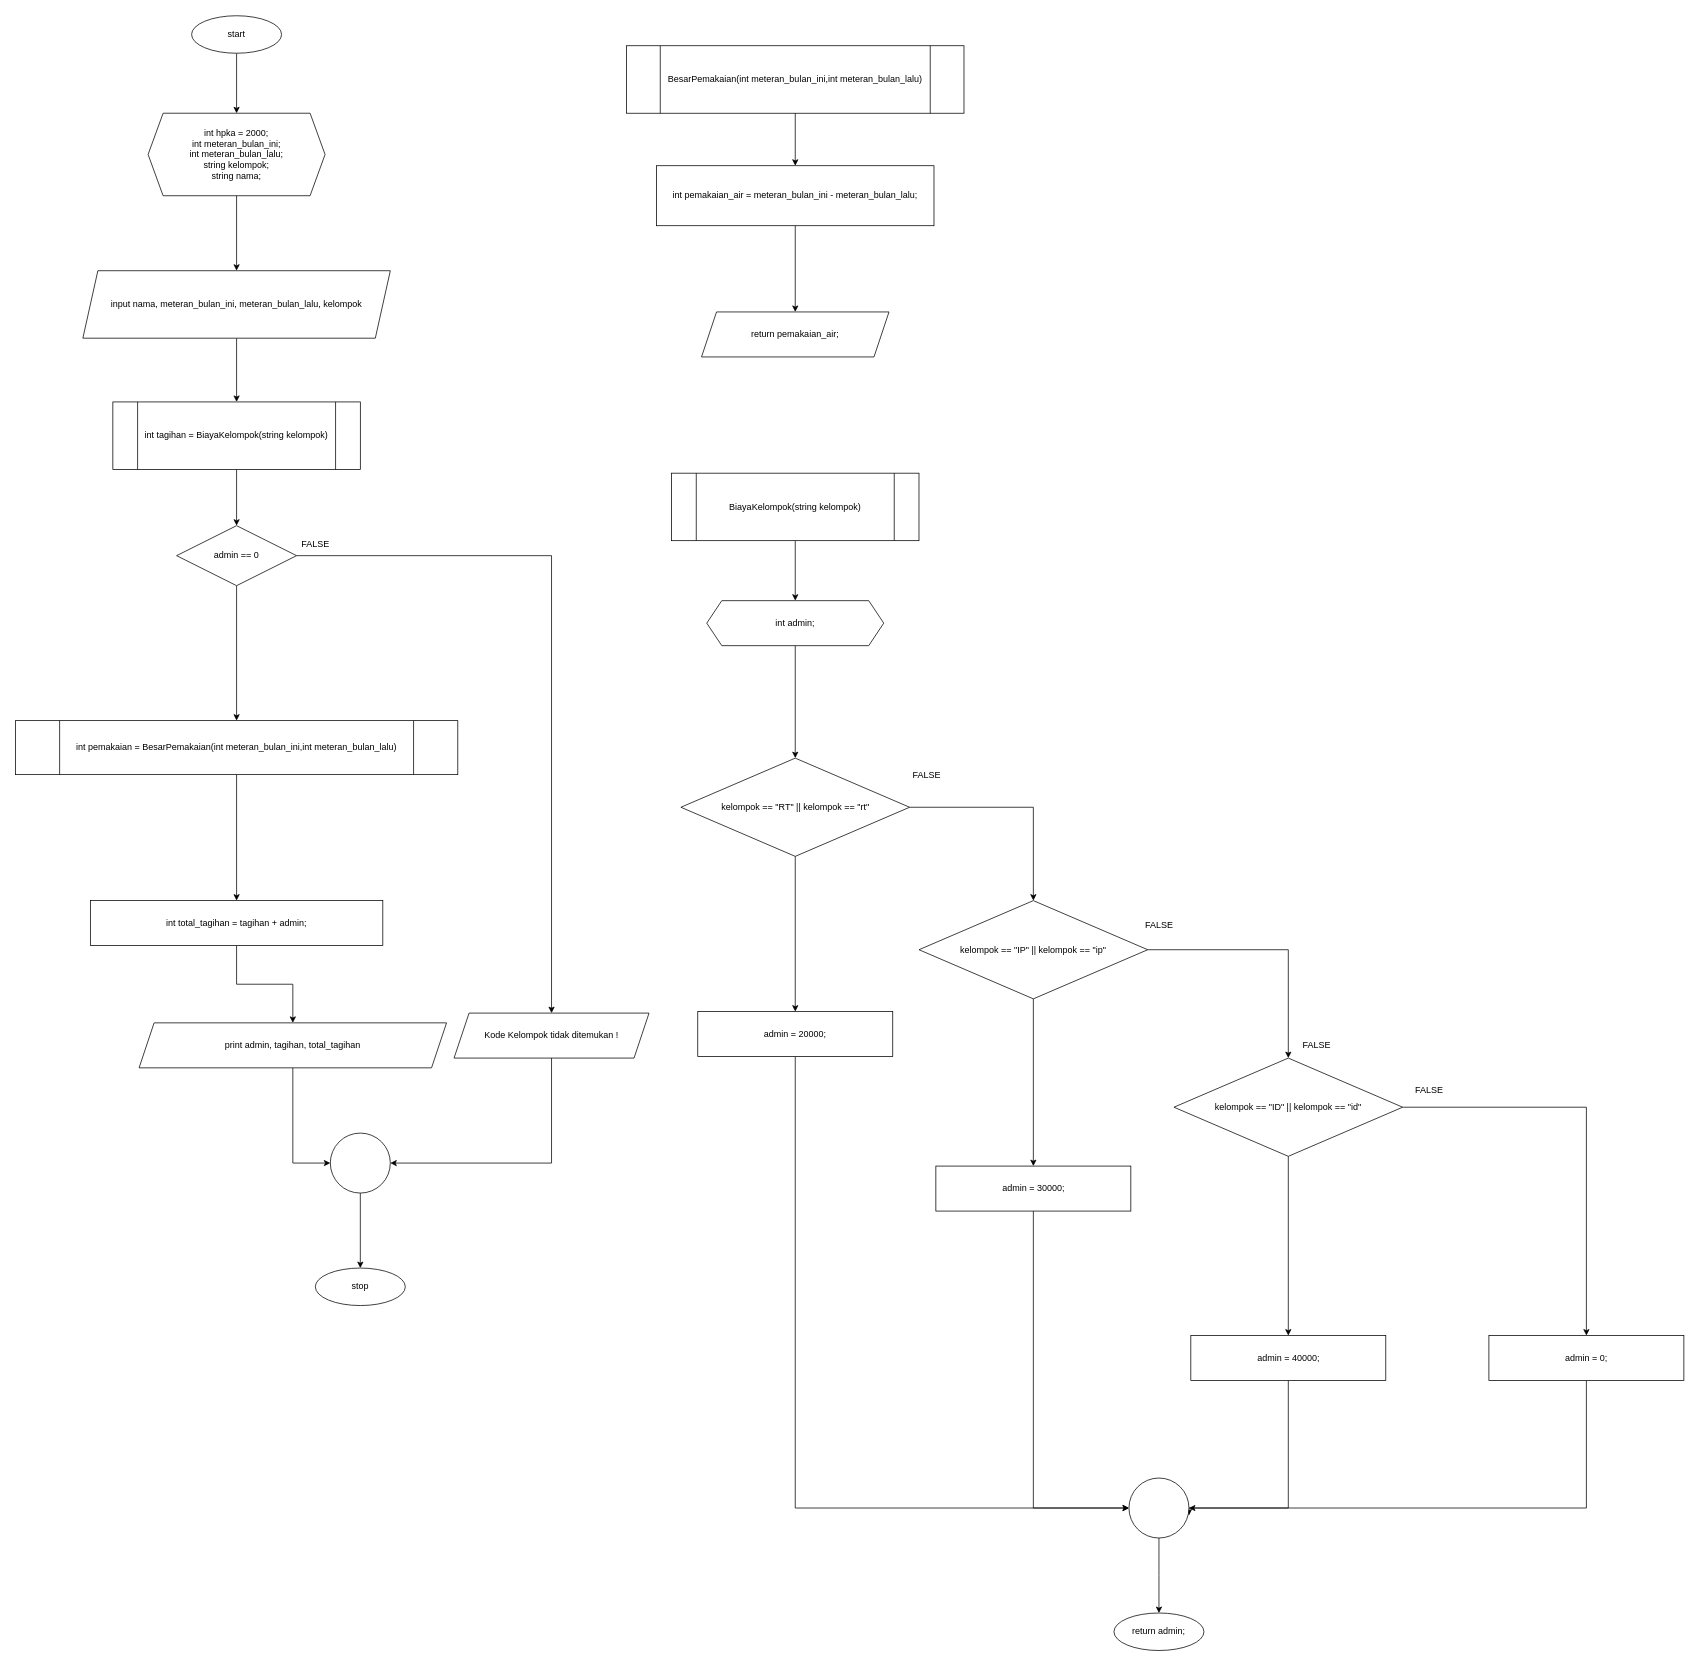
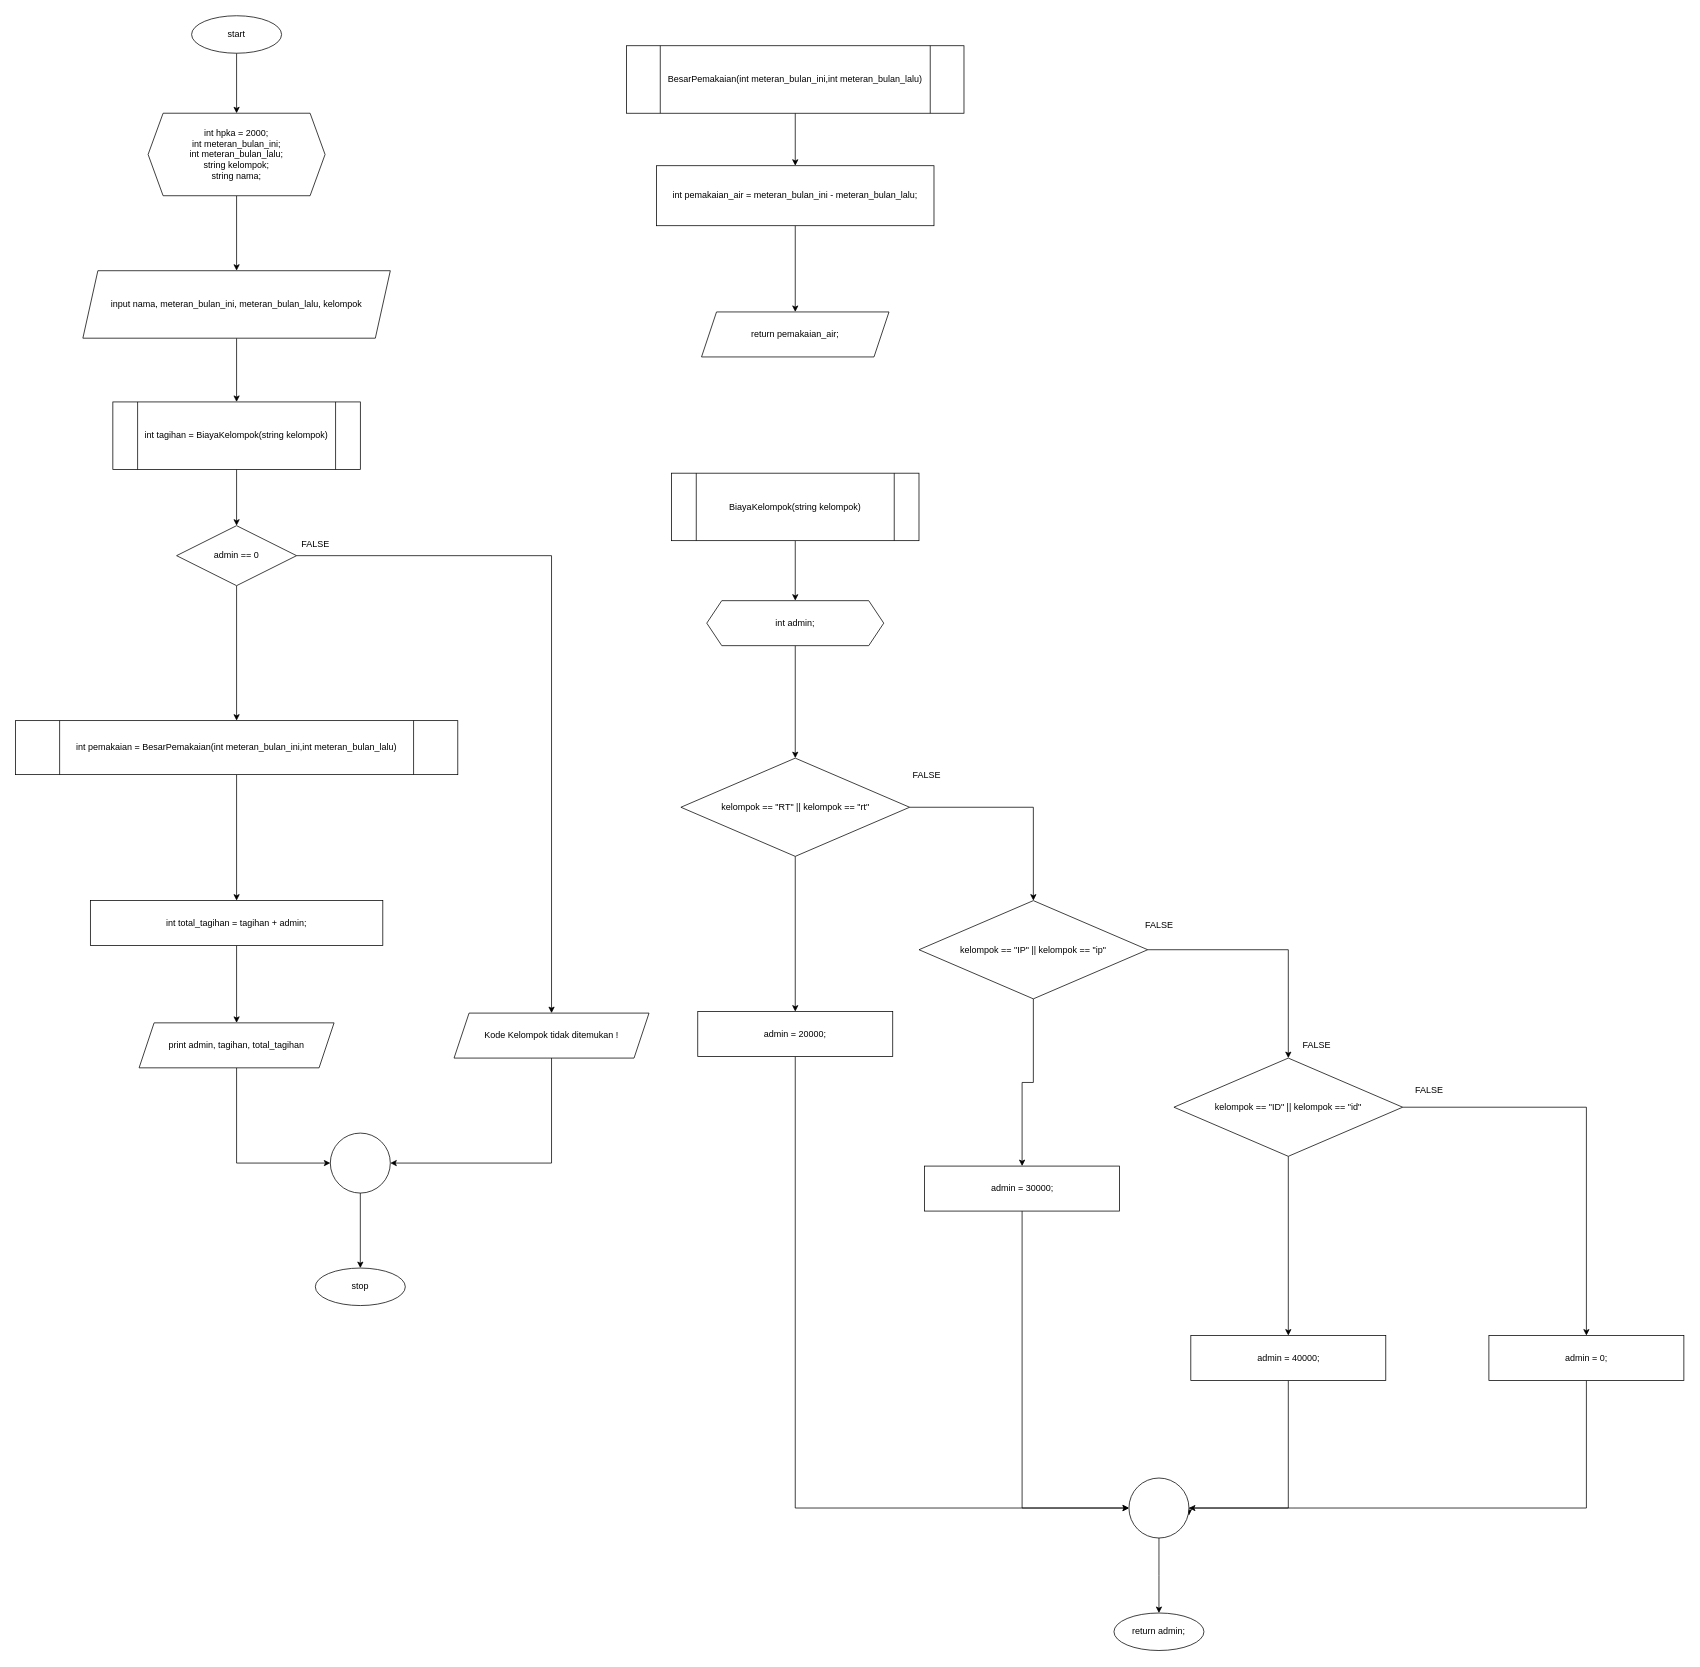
node "print admin, tagihan, total_tagihan": size 308x45 -> 195x45
node "admin = 30000;": moved (1034, 1188) -> (1022, 1188)
